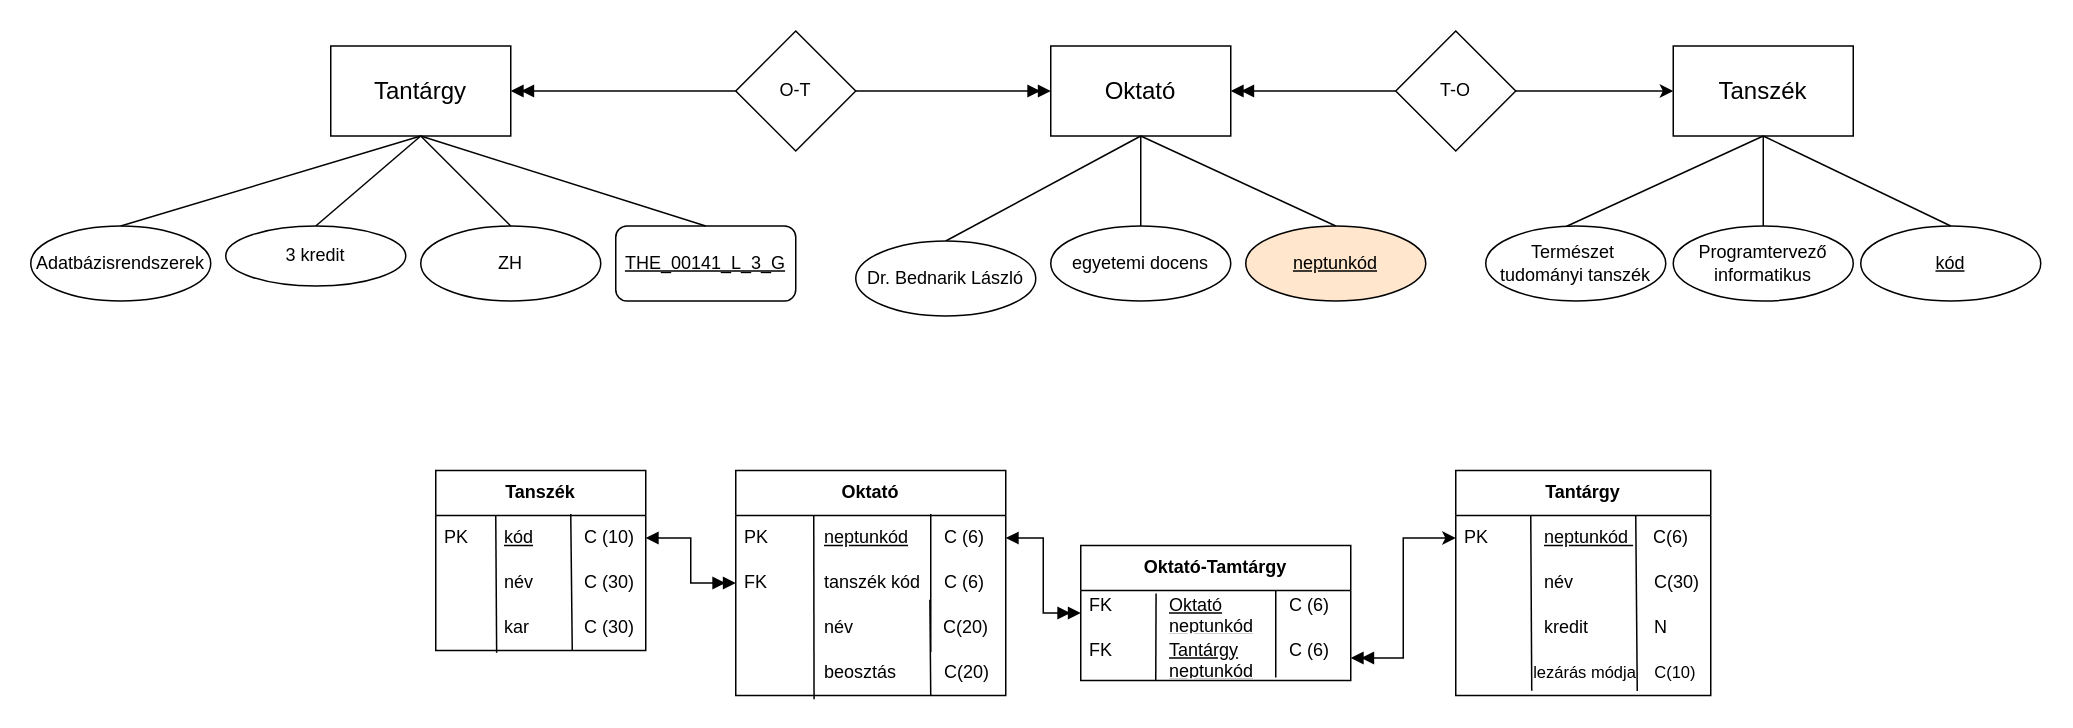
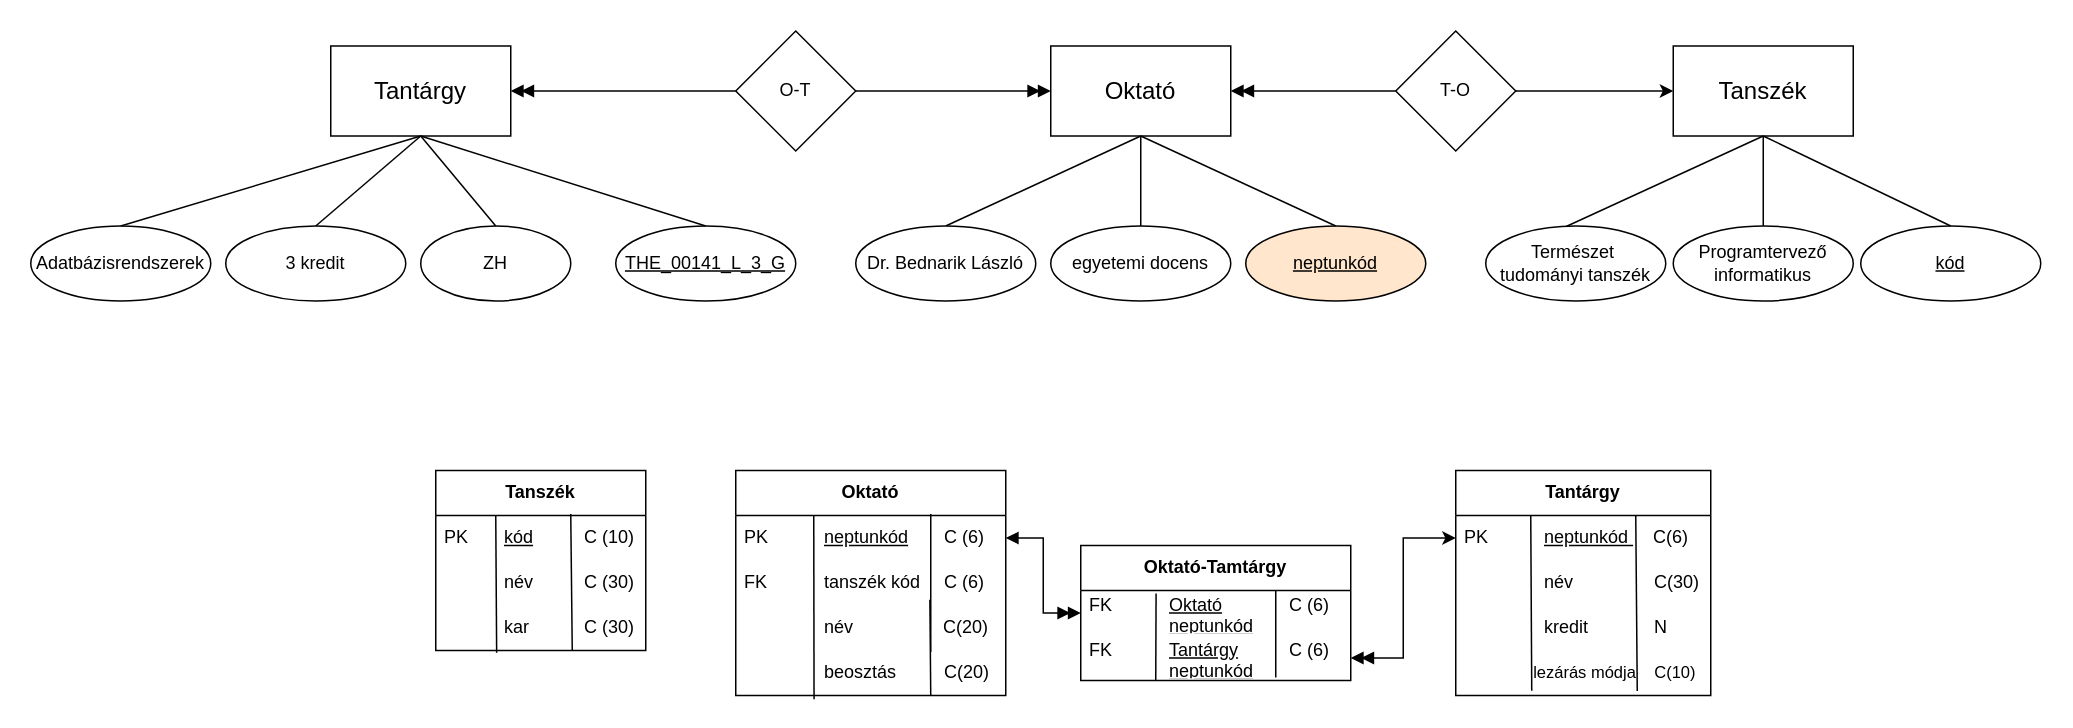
node "3 kredit": size 180x60 -> 180x75
node "ZH": size 180x75 -> 150x75
node "THE_00141_L_3_G": shape rounded rectangle -> ellipse
node "Dr. Bednarik László": moved (946, 278) -> (946, 263)
edge "PK kód C (10)" -- "FK tanszék kód C (6)": removed
